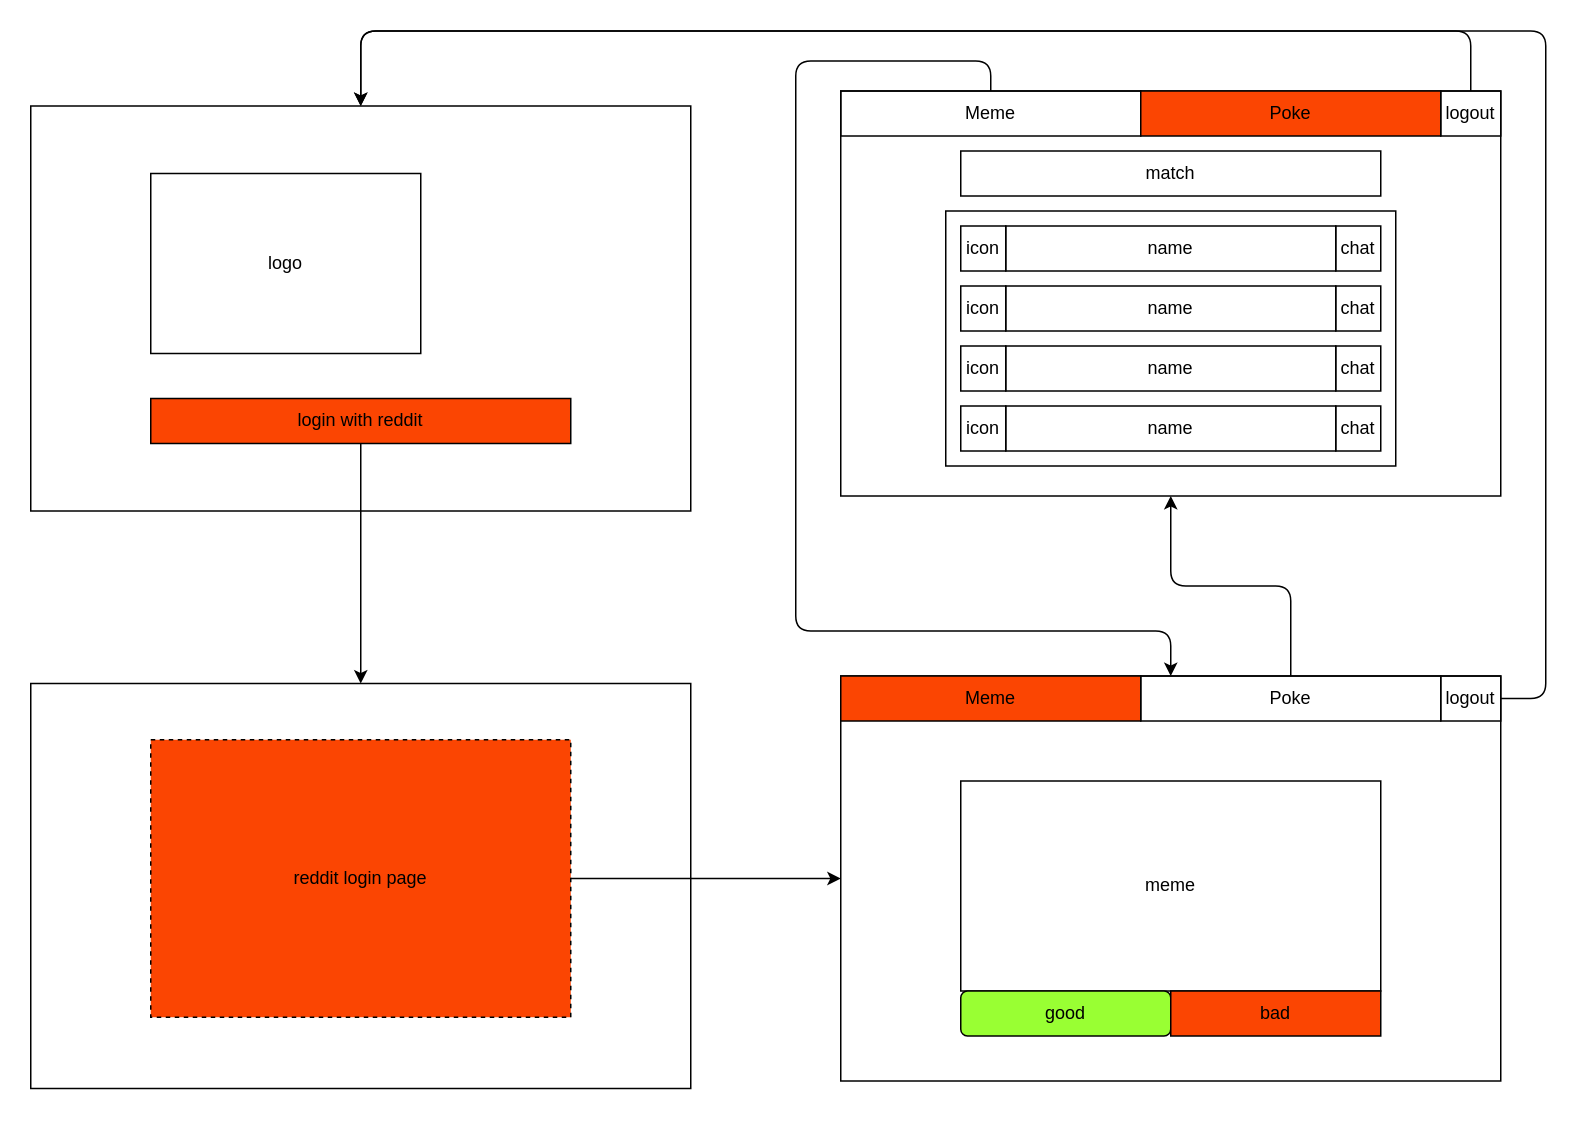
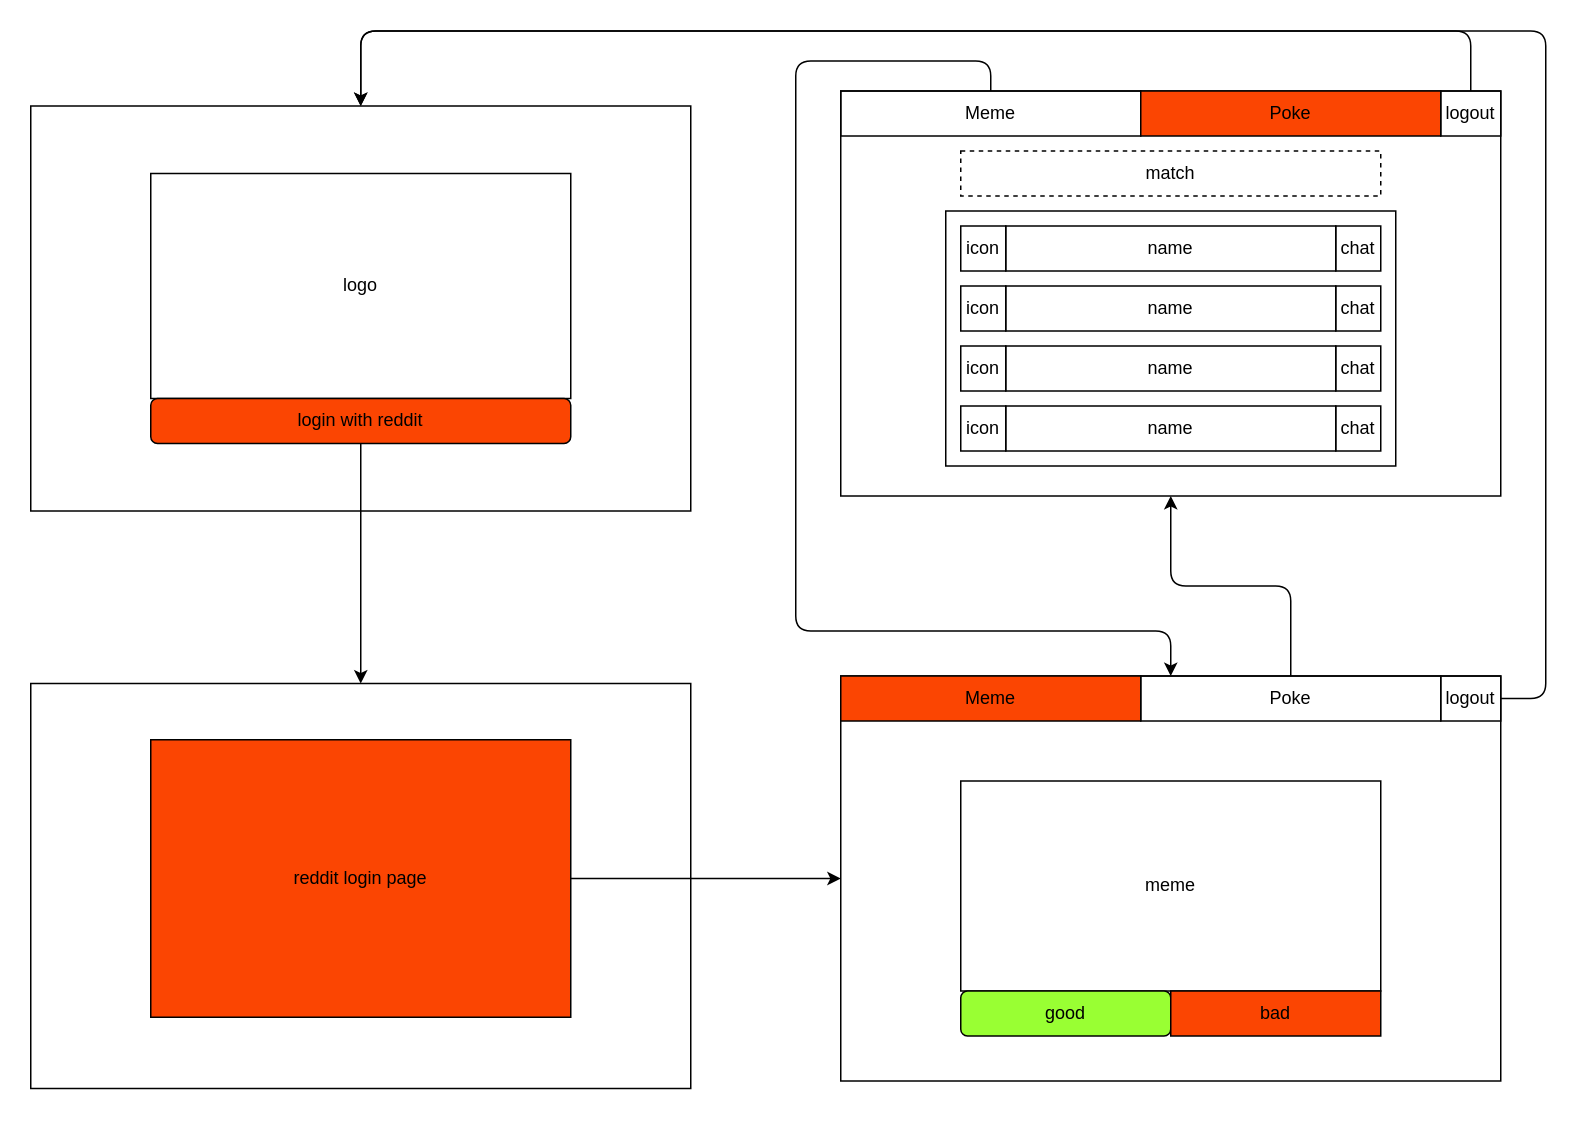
node "match": style solid -> dashed
node "logo": size 270x180 -> 420x225
node "login with reddit": shape rectangle -> rounded rectangle
node "reddit login page": style dashed -> solid
